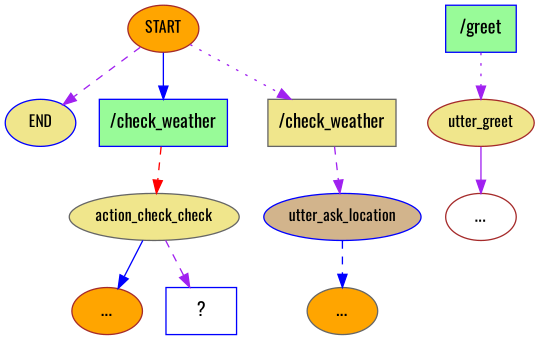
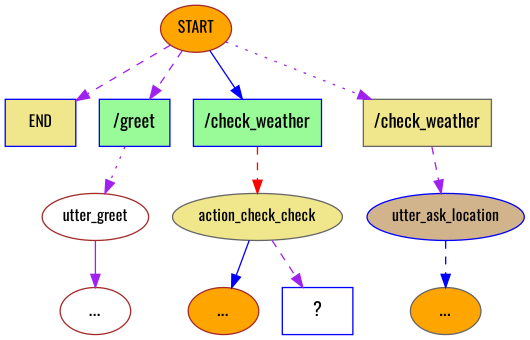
edge "START" -> "/greet": added
node "END": shape ellipse -> box
node "utter_greet": fillcolor khaki -> white
